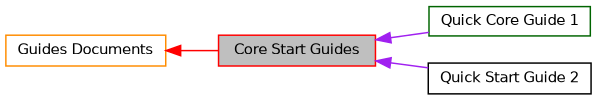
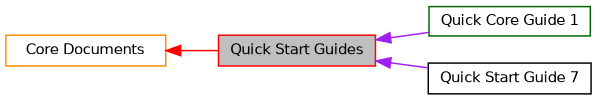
node "Guides Documents": label "Guides Documents" -> "Core Documents"
node "Core Start Guides": label "Core Start Guides" -> "Quick Start Guides"
node "Quick Start Guide 2": label "Quick Start Guide 2" -> "Quick Start Guide 7"
